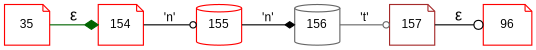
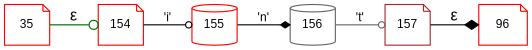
edge "154" -> "155": label "'n'" -> "'i'"
edge "35" -> "154": arrowhead diamond -> odot
edge "157" -> "96": arrowhead odot -> diamond
